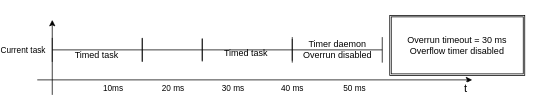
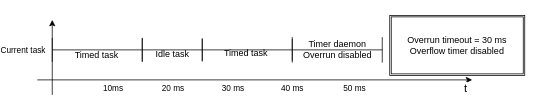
node "Idle task": added
